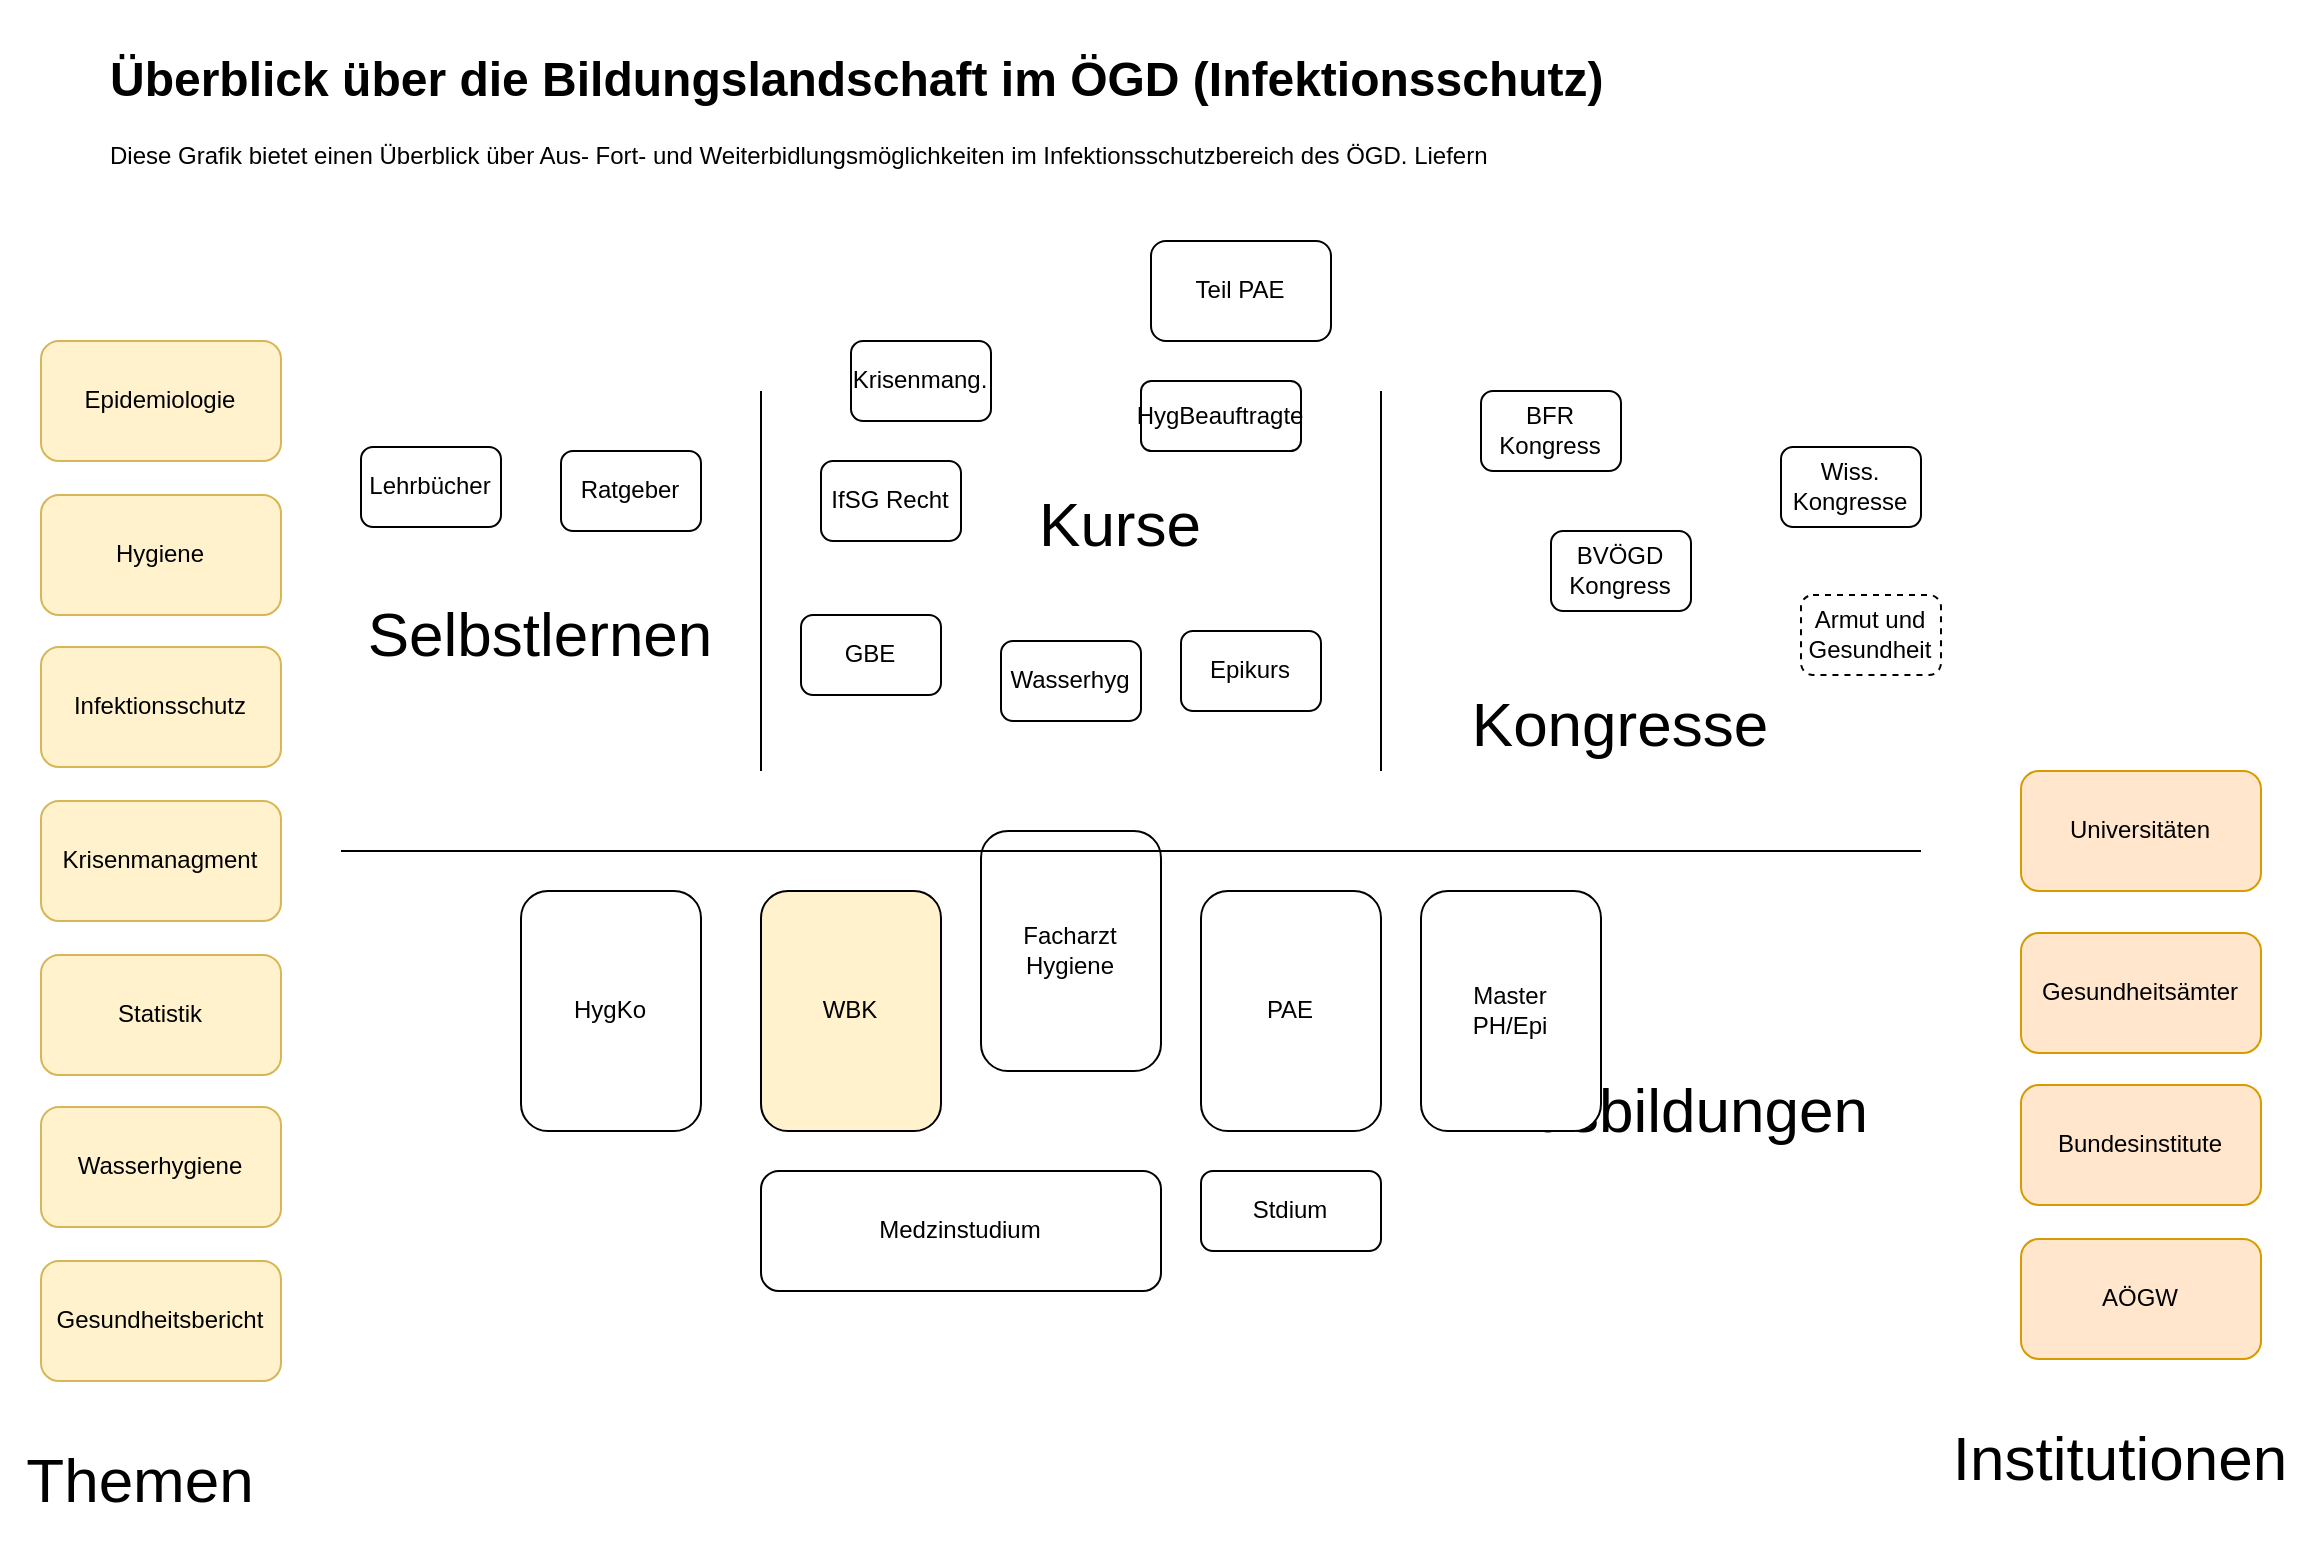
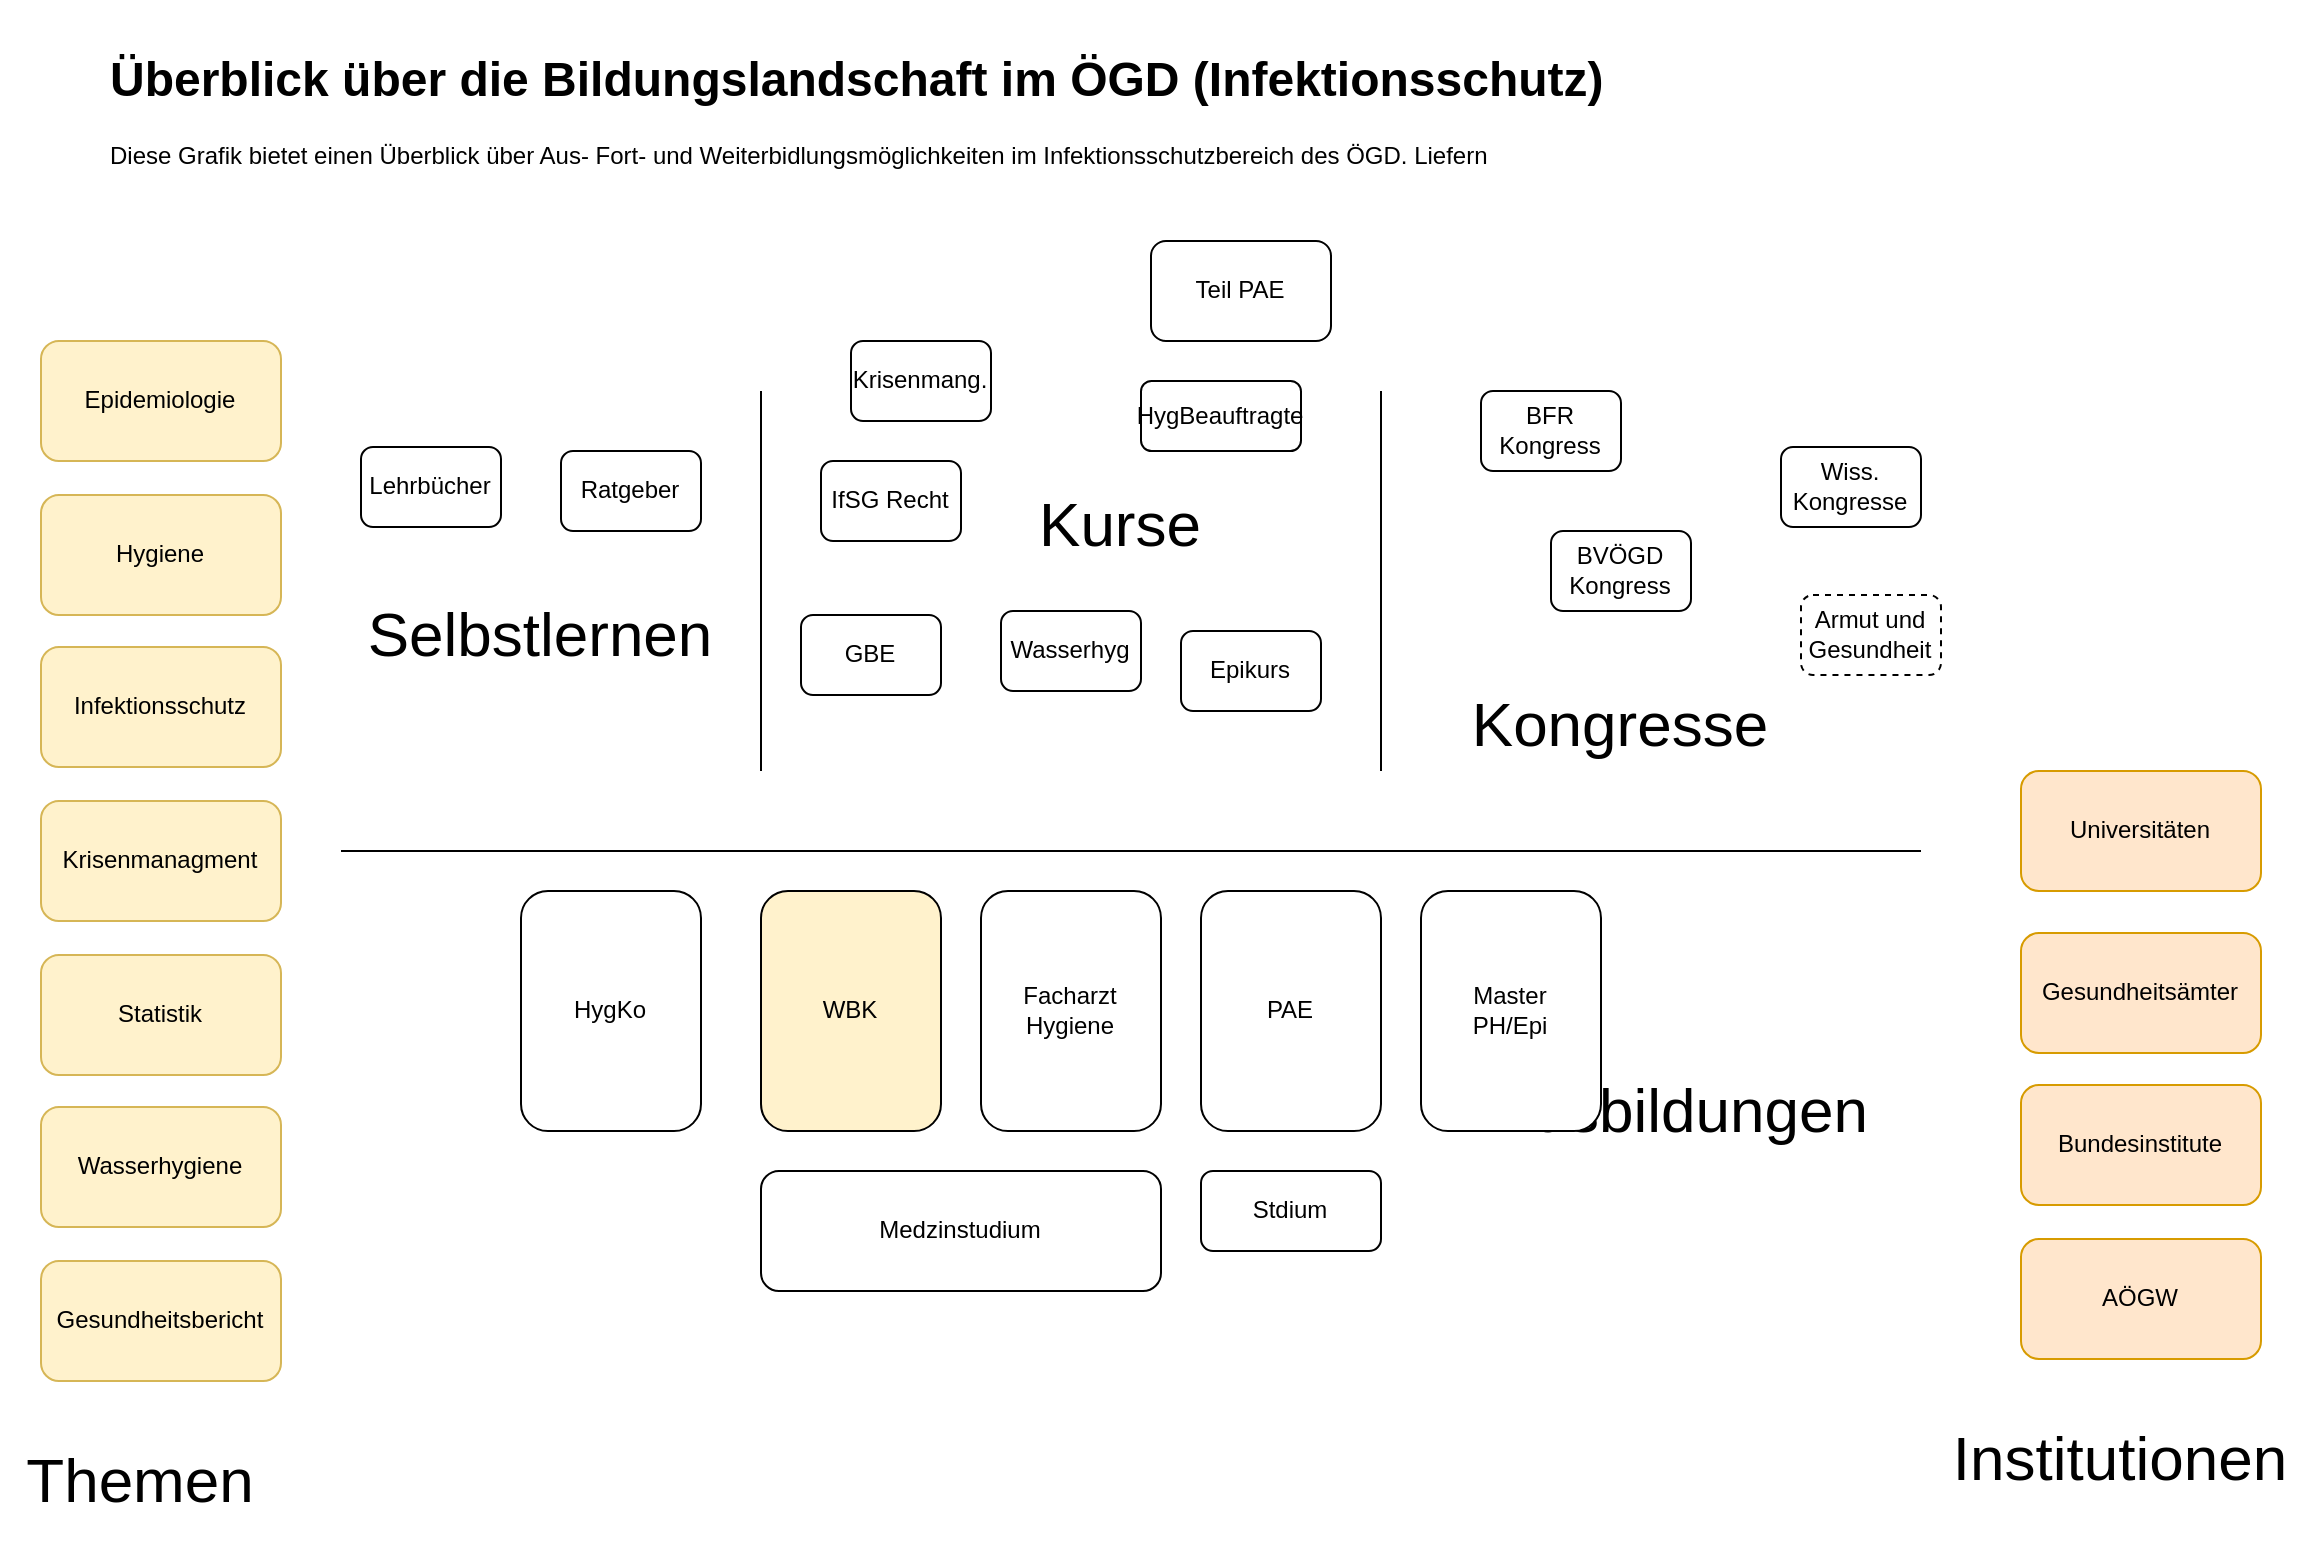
node "Wasserhyg": moved (1071, 681) -> (1071, 651)
node "Facharzt Hygiene": moved (1071, 951) -> (1071, 1011)
